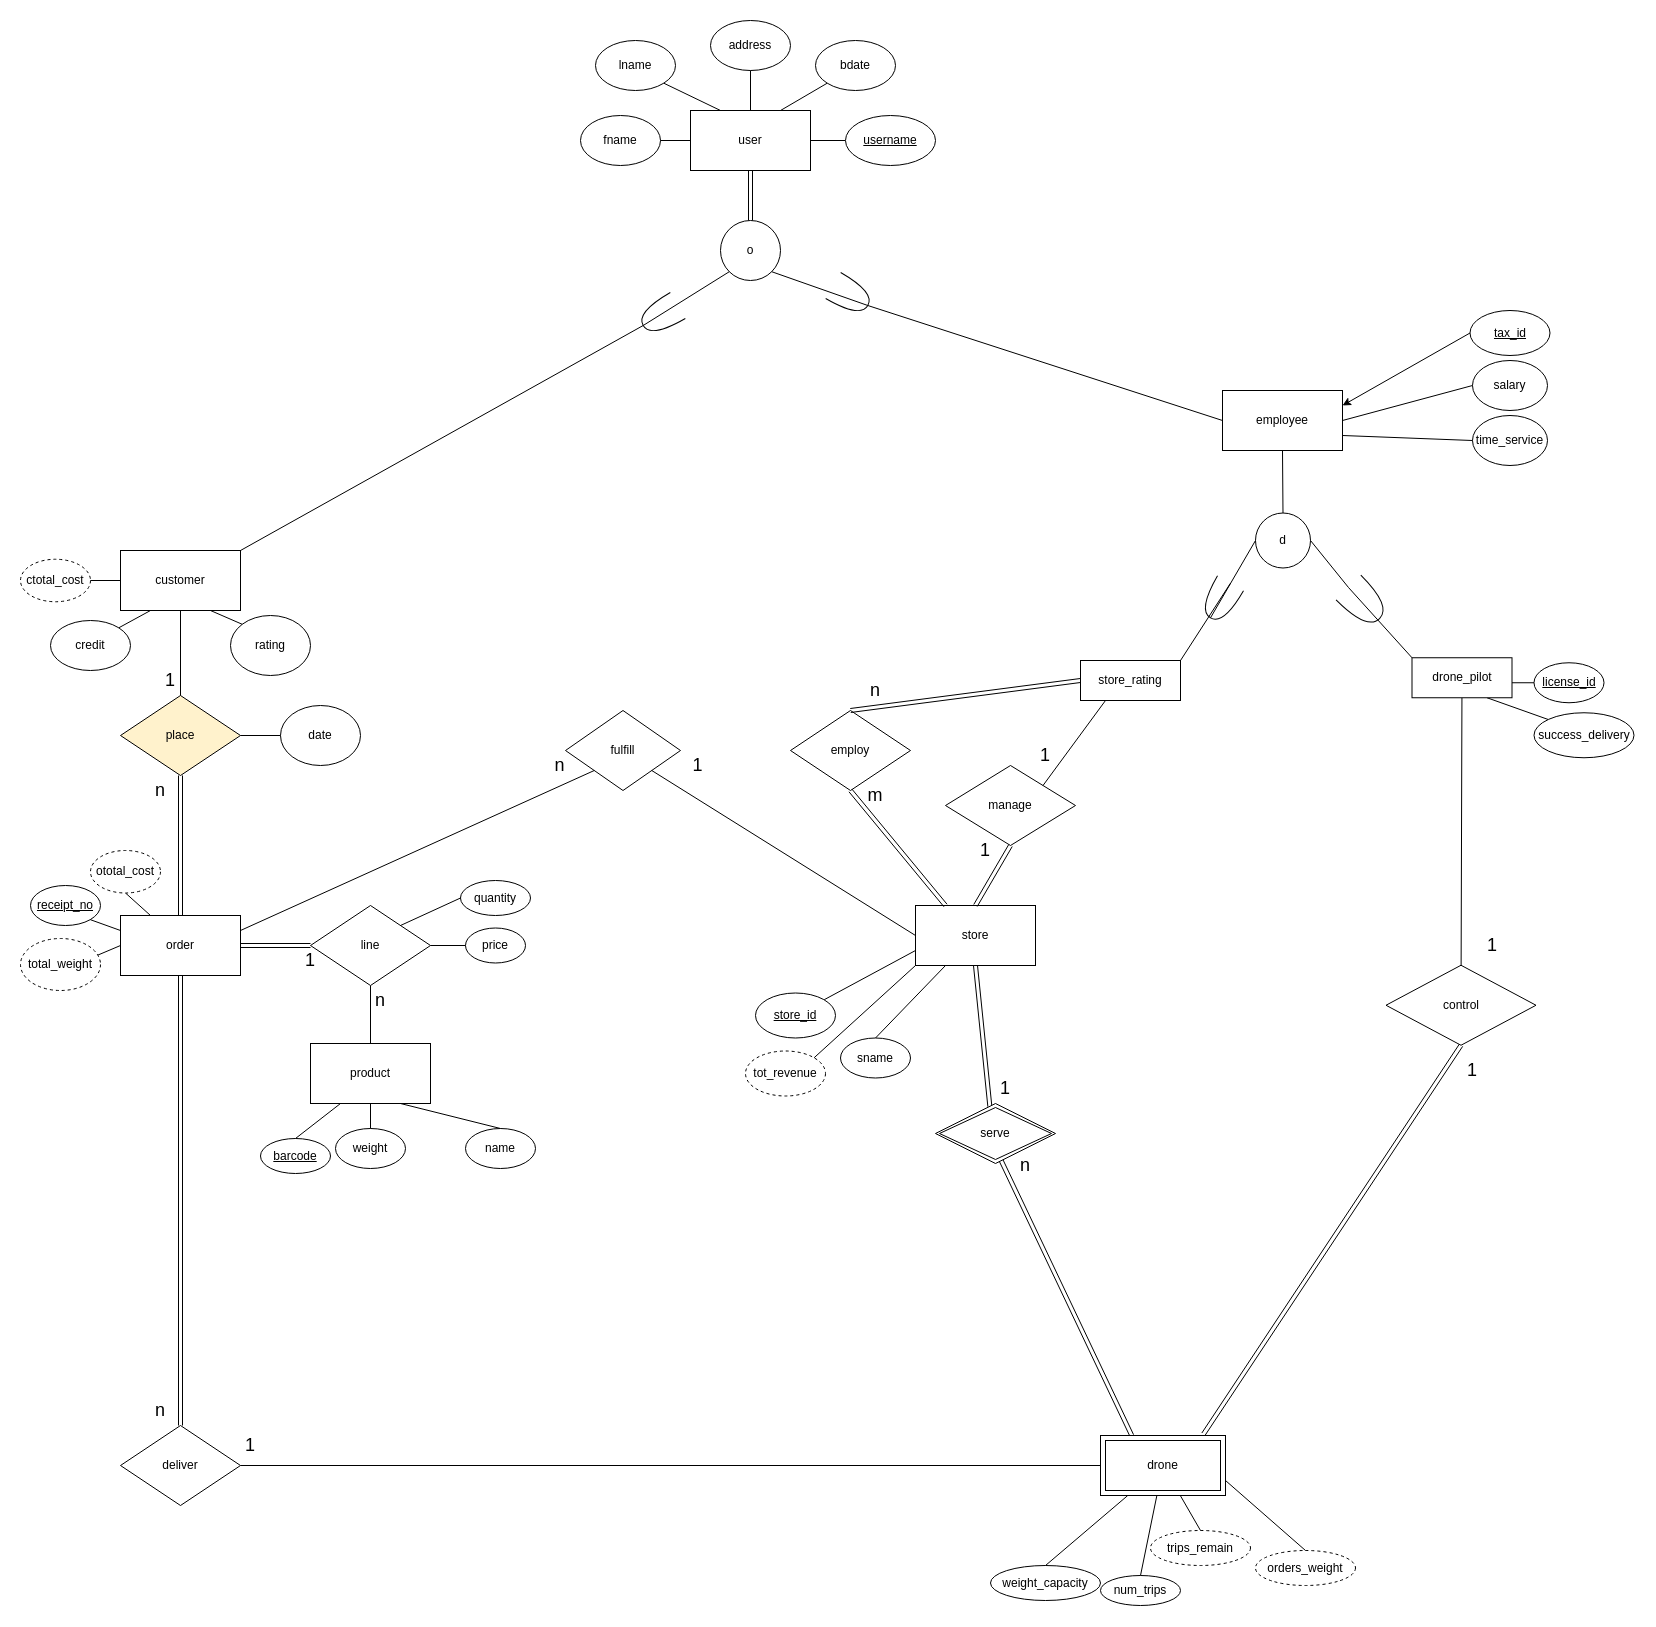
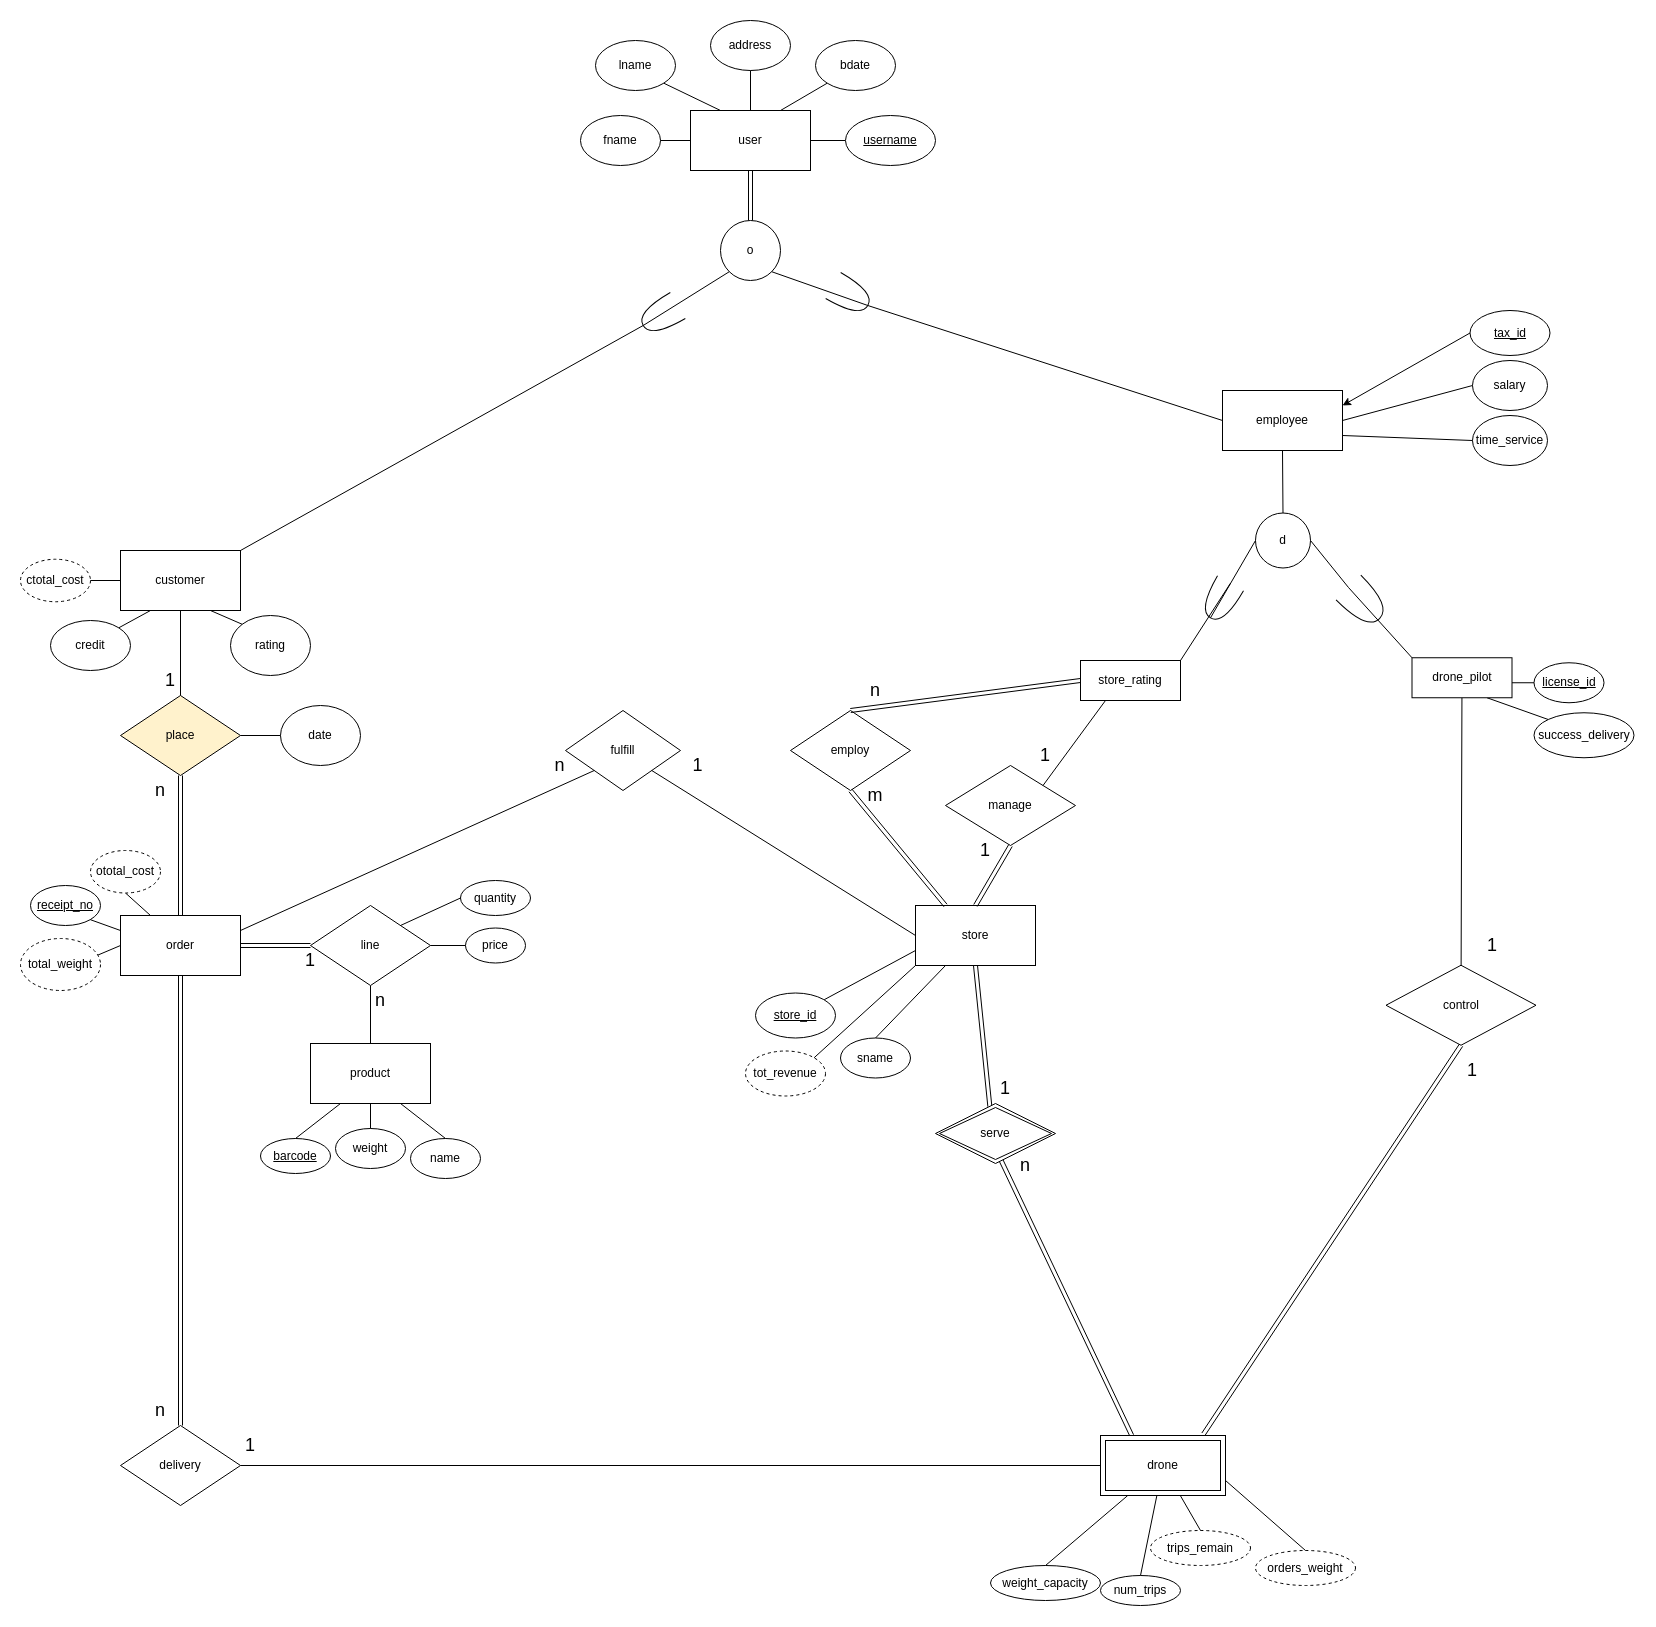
node "name": moved (501, 1149) -> (446, 1159)
node "deliver": label "deliver" -> "delivery"
